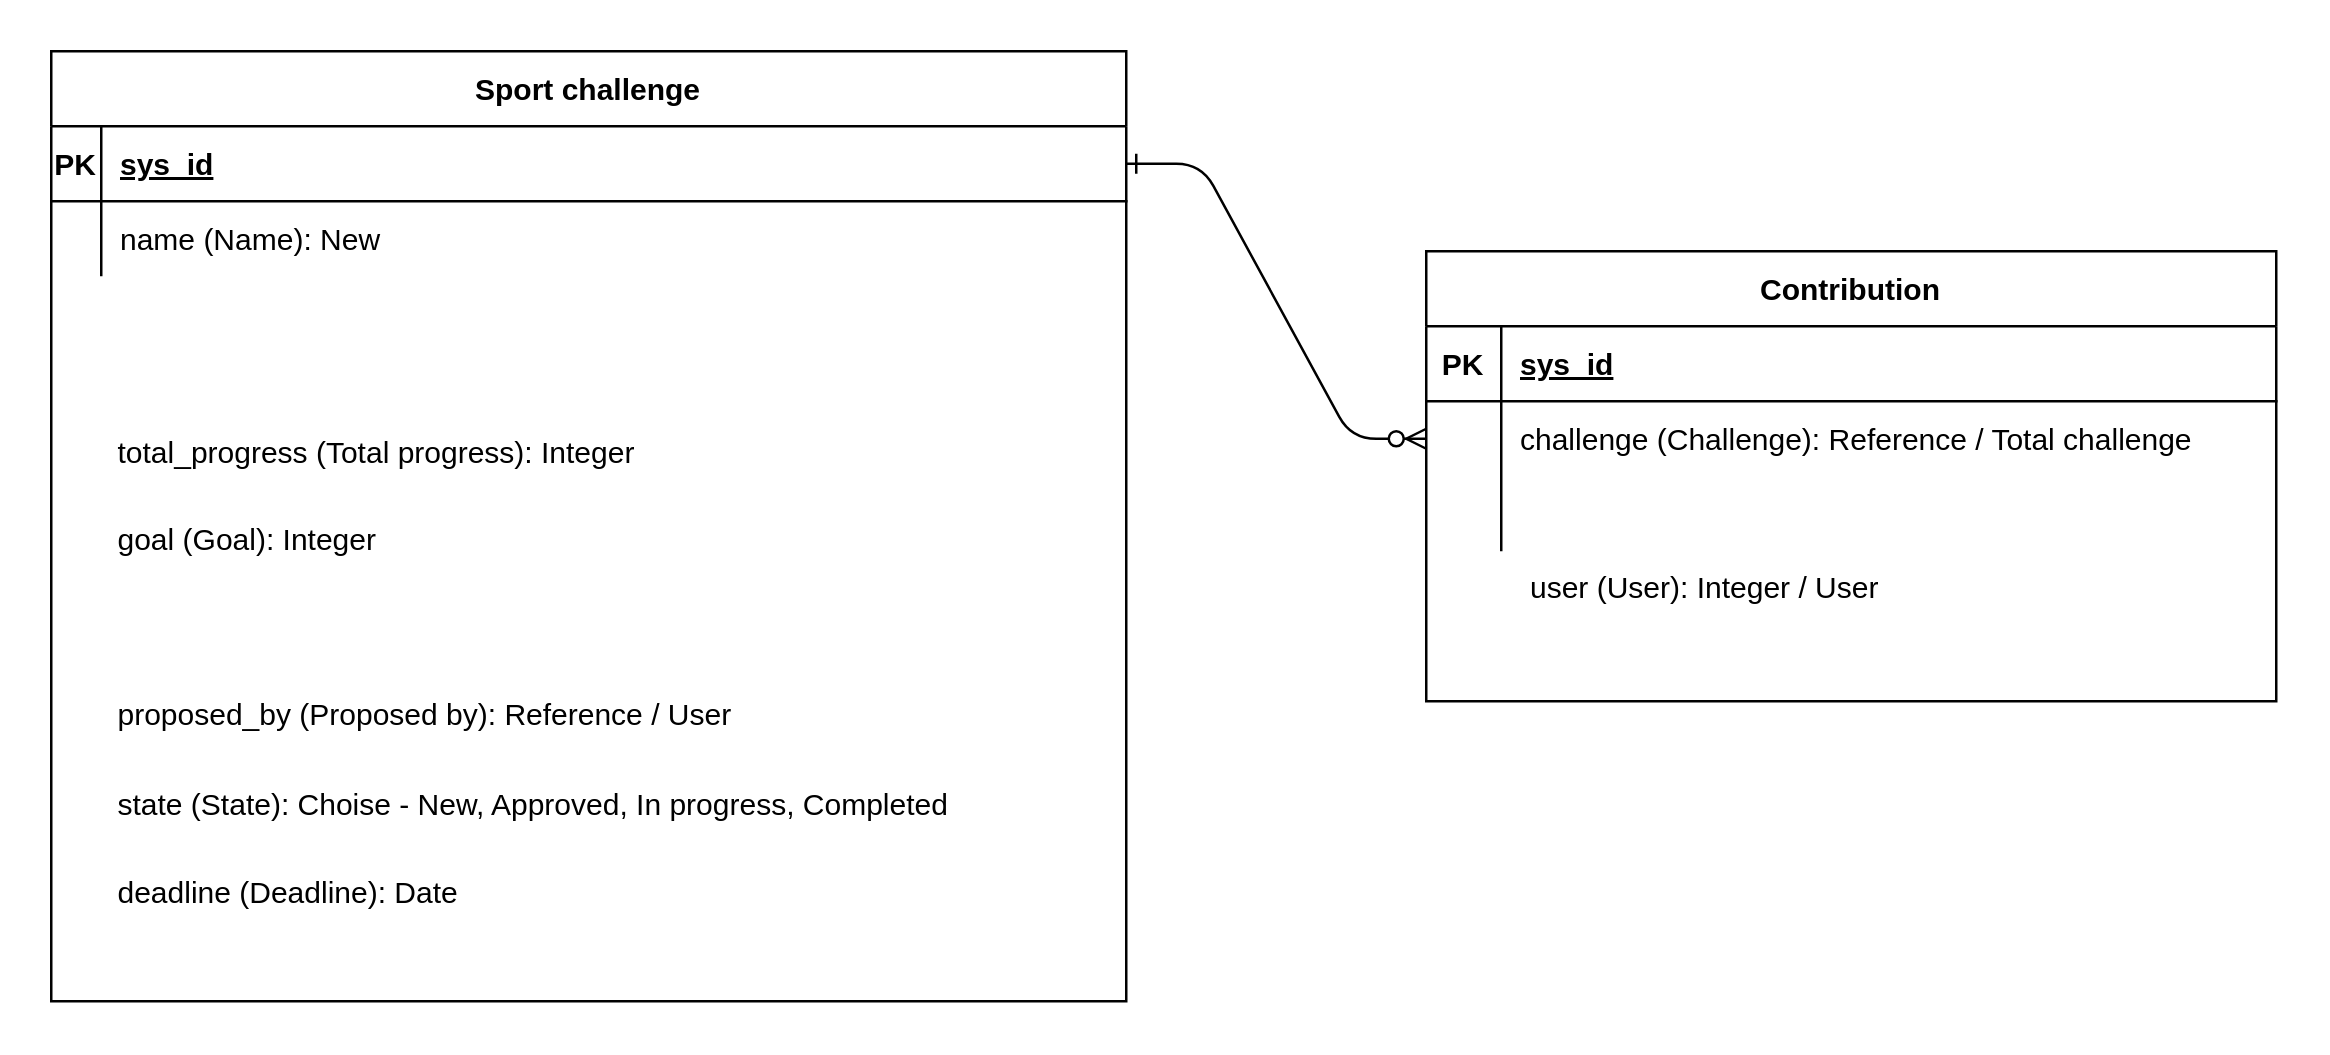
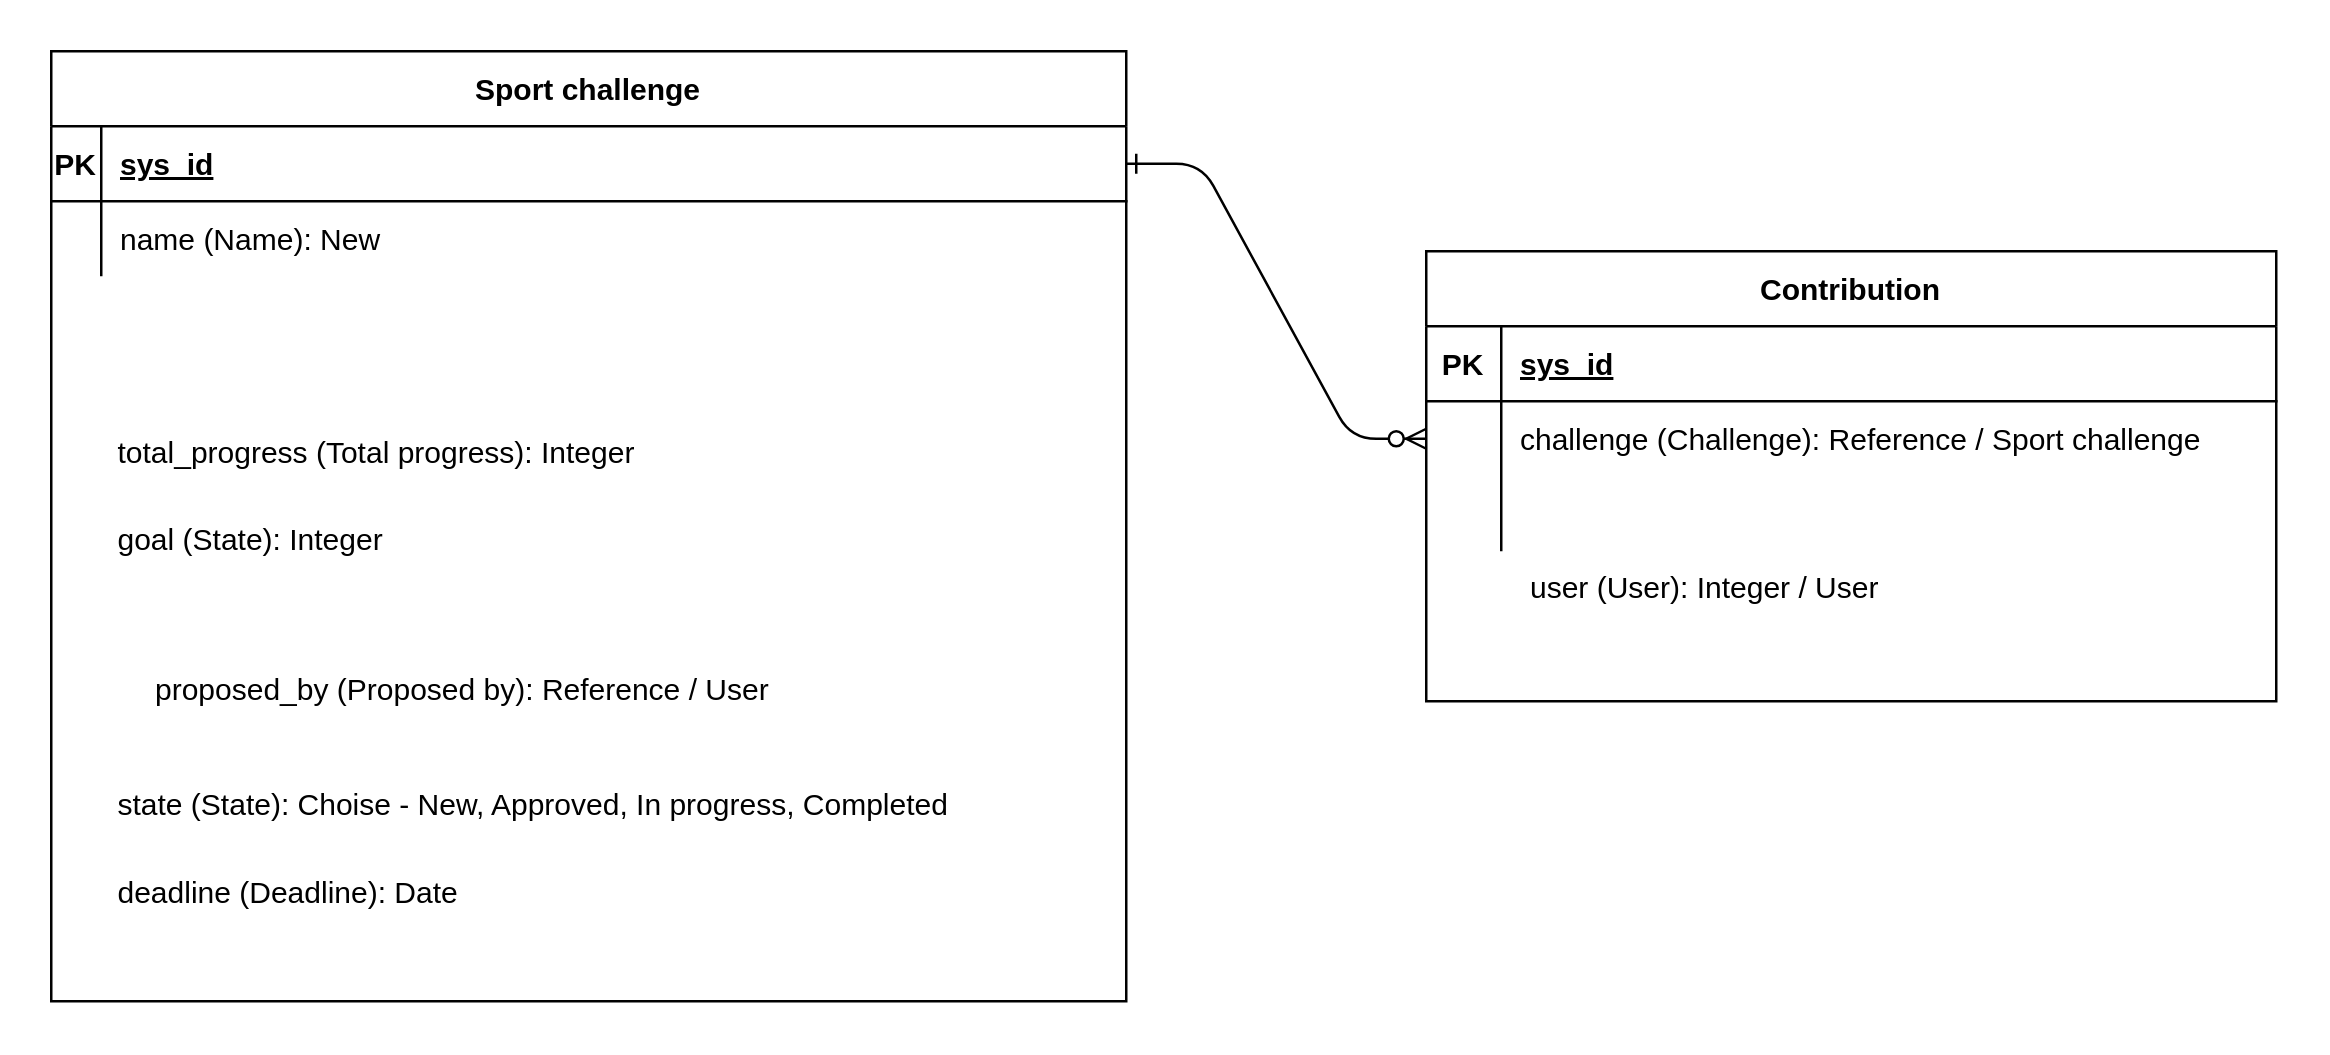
node "challenge (Challenge): Reference / Total challenge": label "challenge (Challenge): Reference / Total challenge" -> "challenge (Challenge): Reference / Sport challenge"
node "goal (Goal): Integer": label "goal (Goal): Integer" -> "goal (State): Integer"
node "proposed_by (Proposed by): Reference / User": moved (576, 717) -> (614, 692)
